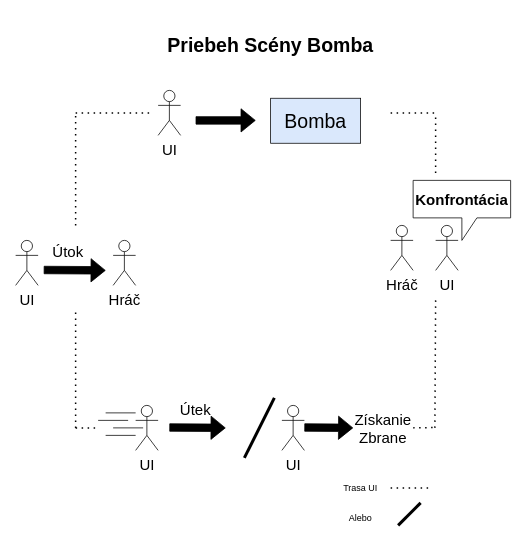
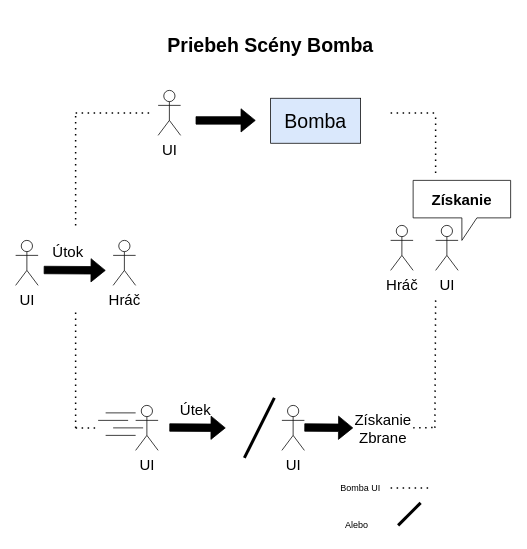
node "Konfrontácia": label "Konfrontácia" -> "Získanie"
node "Trasa UI": label "Trasa UI" -> "Bomba UI"
node "Alebo": moved (360, 518) -> (357, 525)
